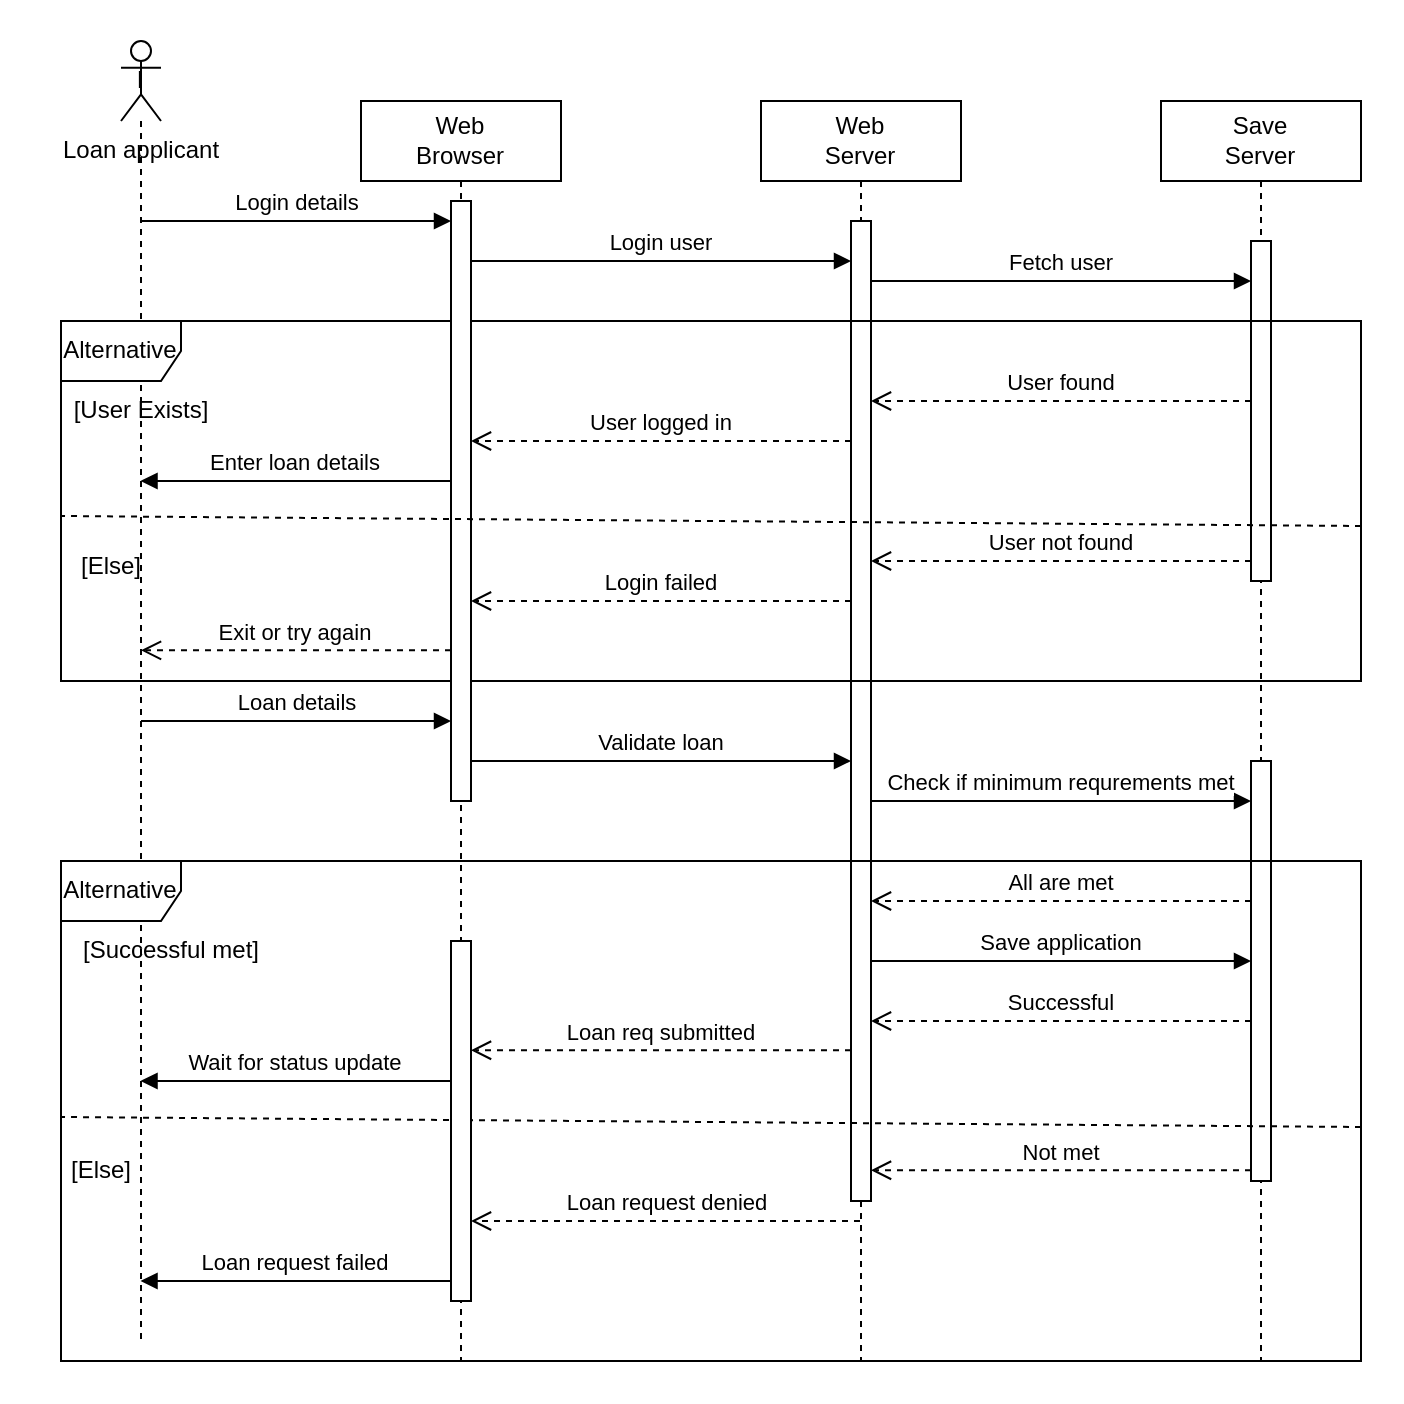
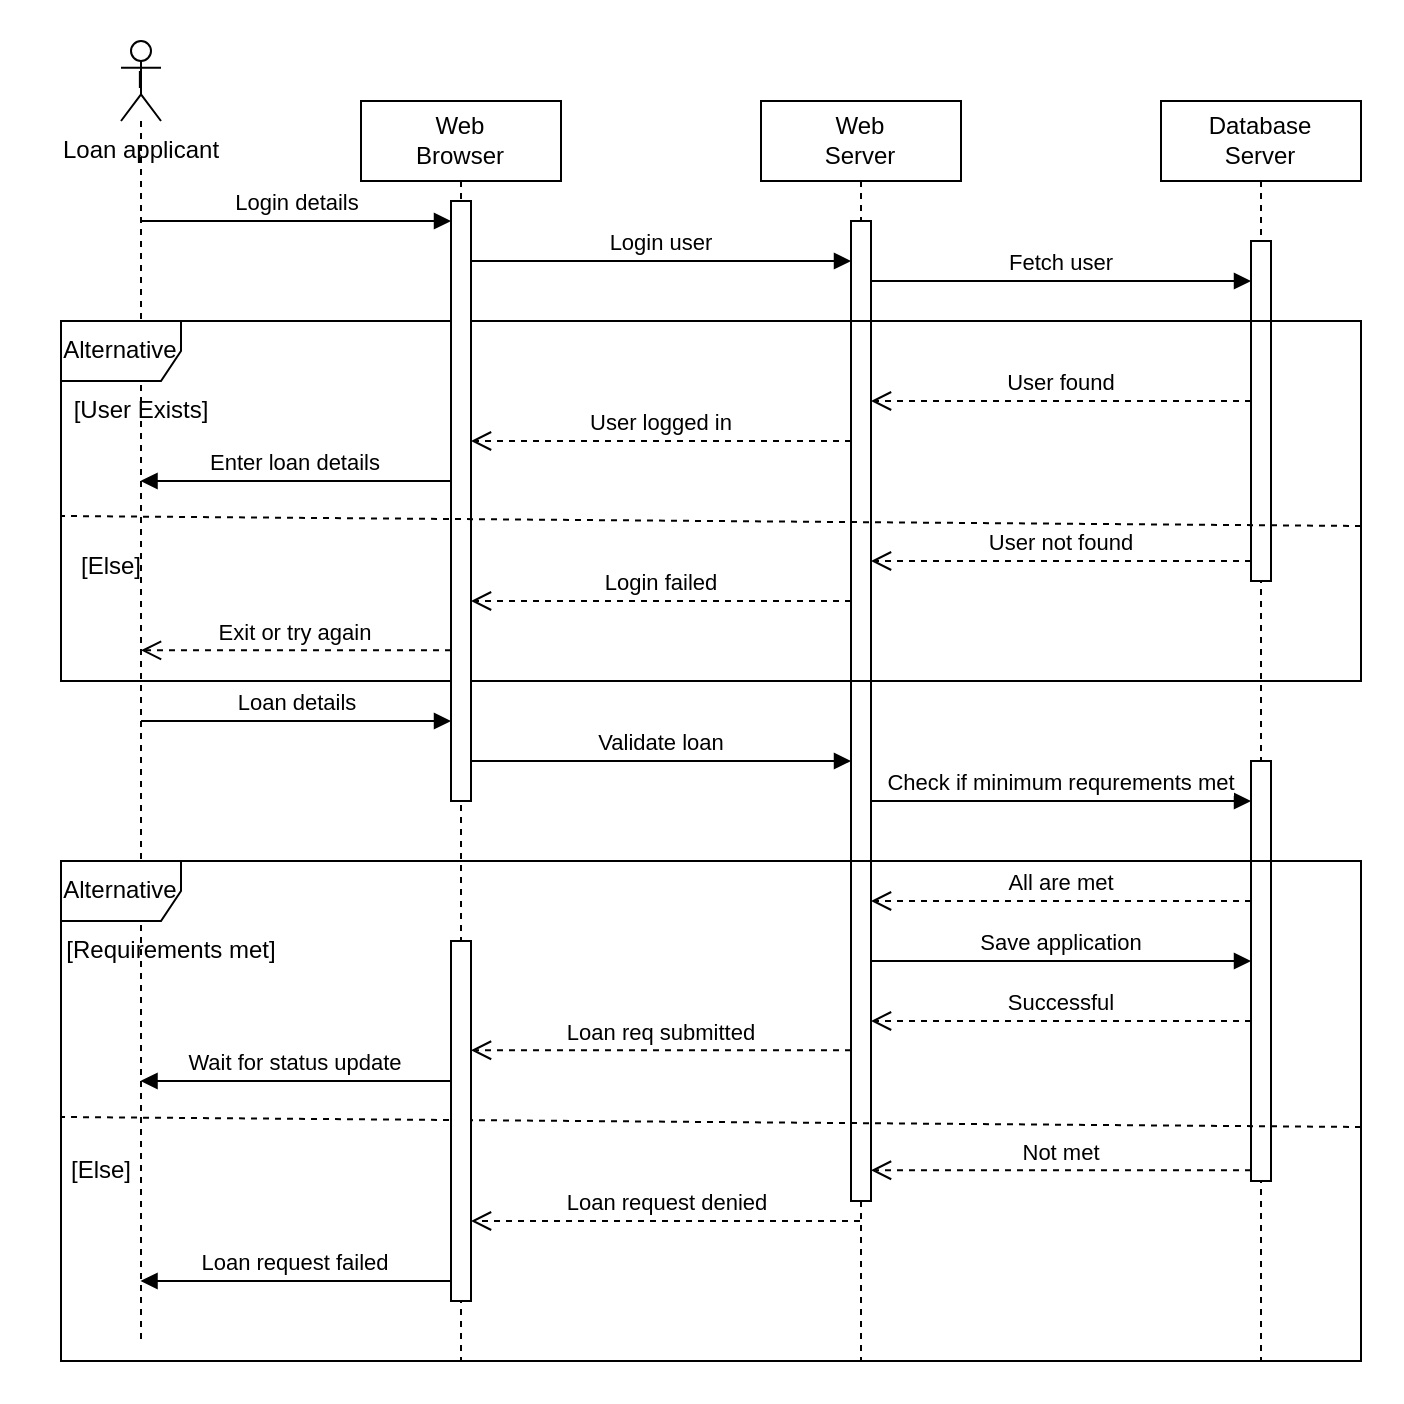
node "Save Server": label "Save Server" -> "Database Server"
node "[Successful met]": label "[Successful met]" -> "[Requirements met]"
